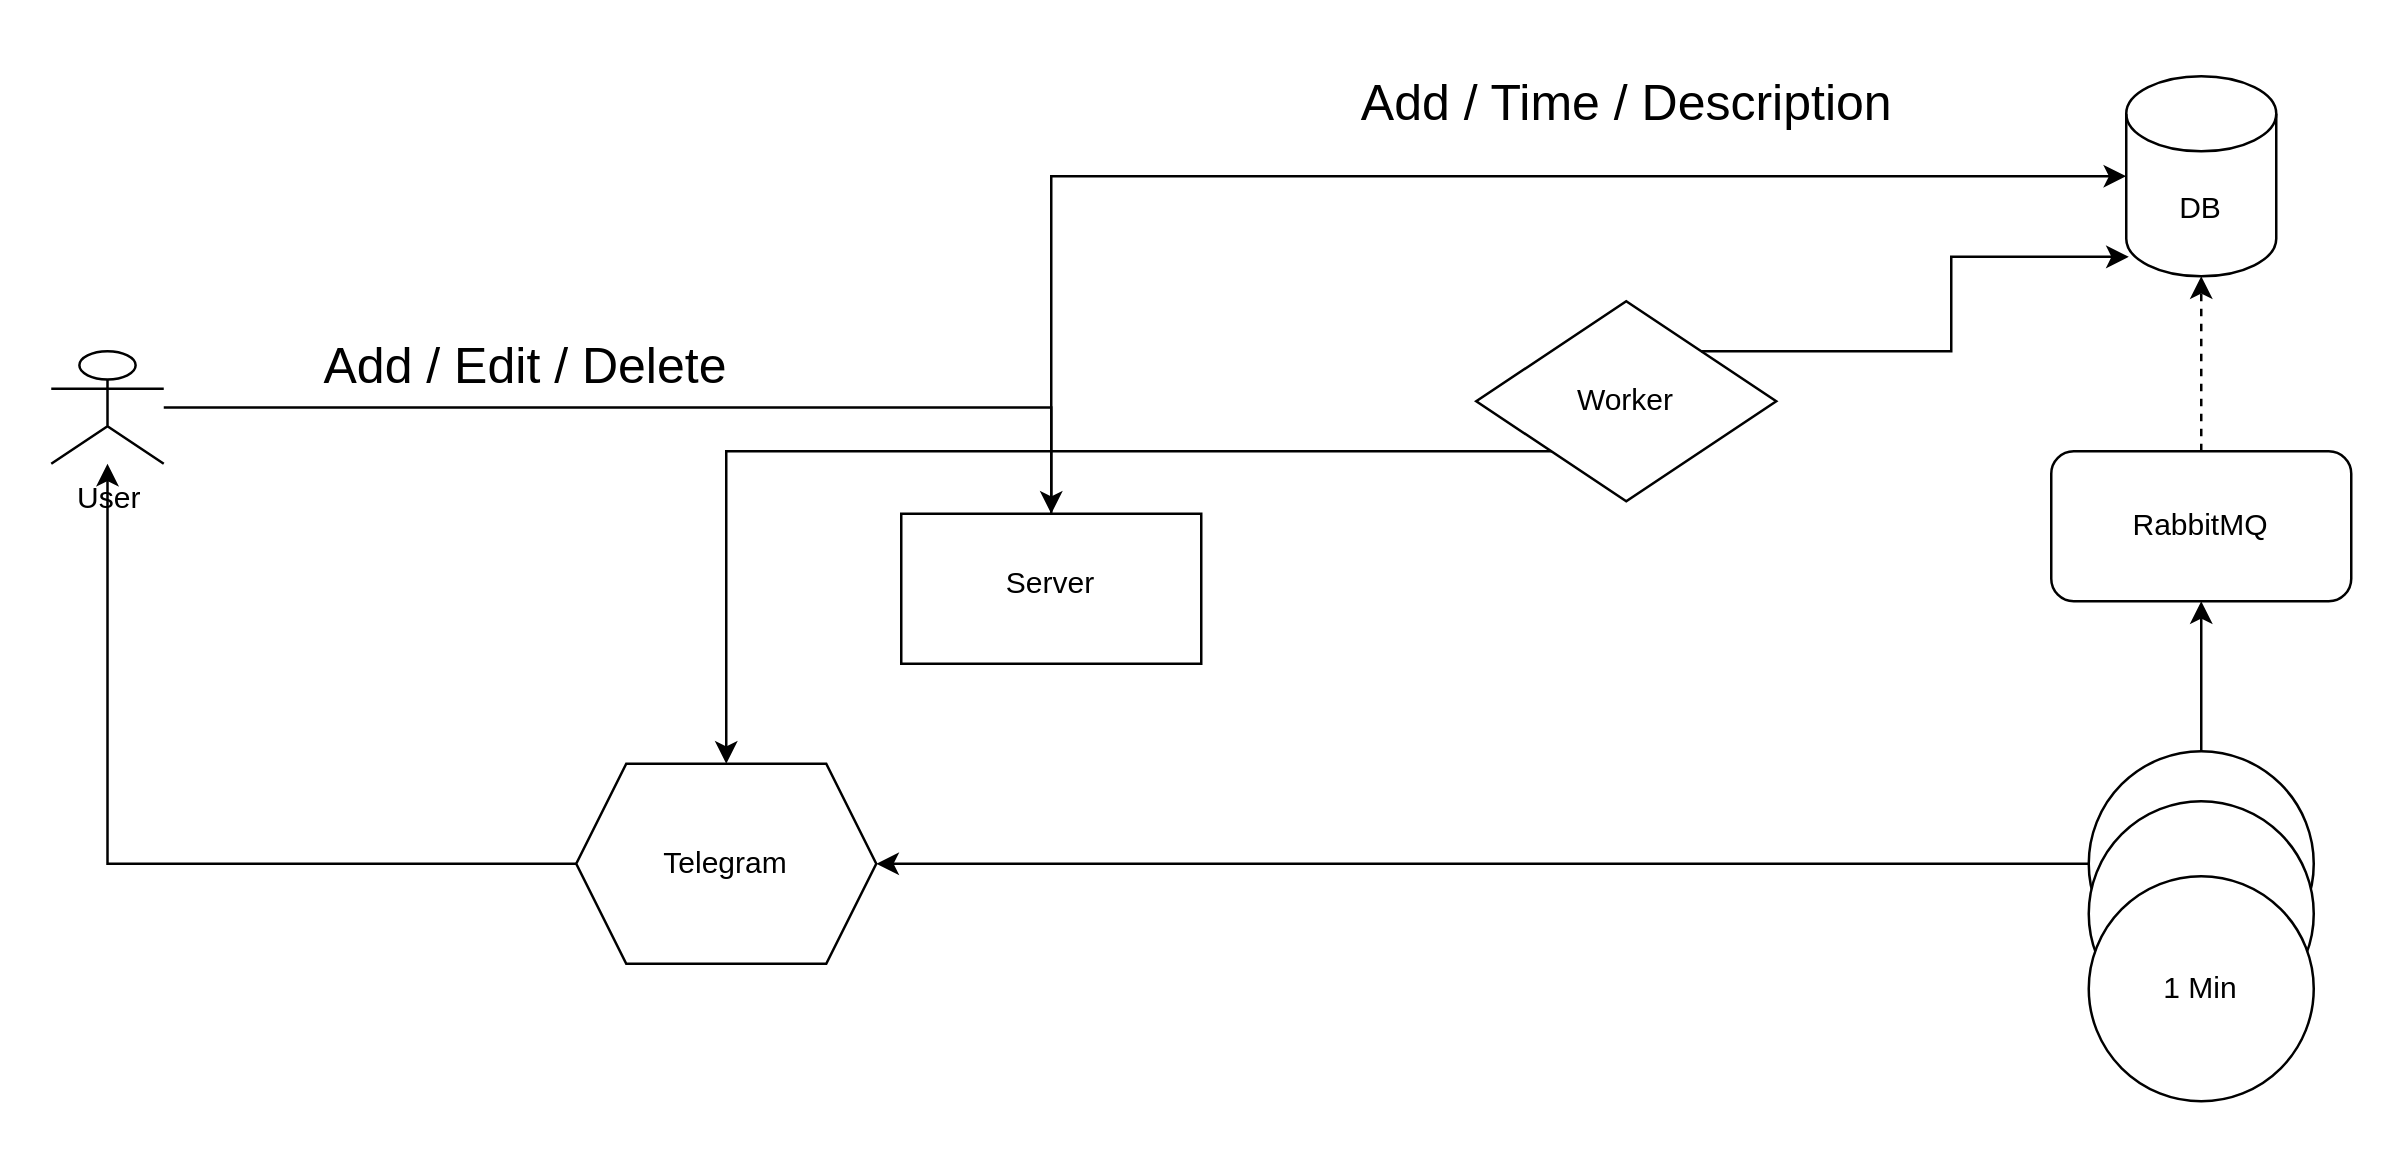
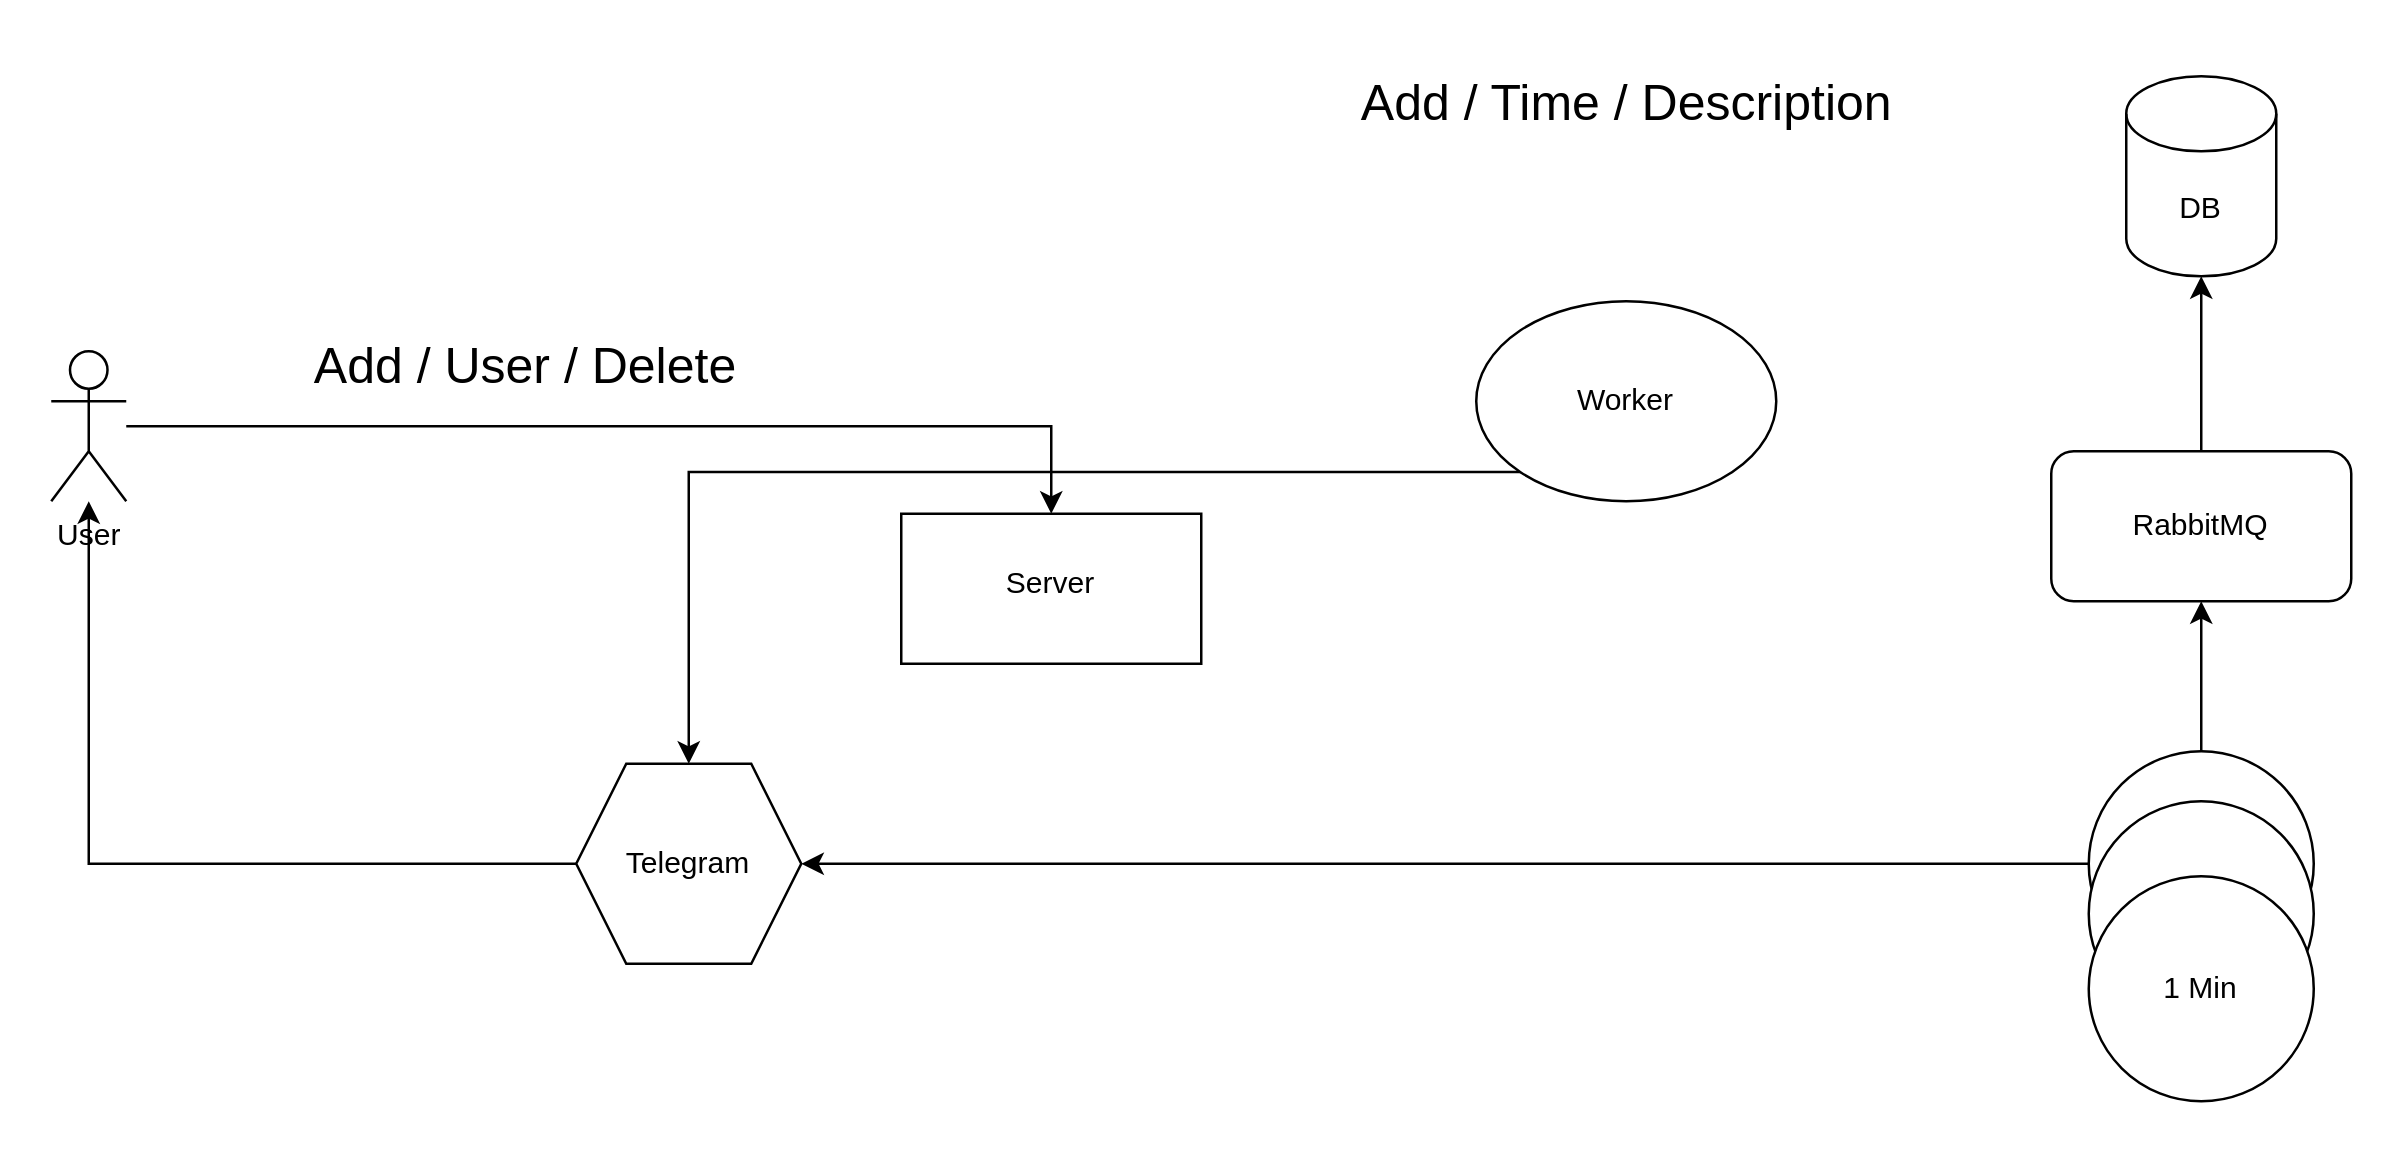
edge "Server" -> "DB": removed
edge "Worker" -> "DB": removed
node "Add / Edit / Delete": label "Add / Edit / Delete" -> "Add / User / Delete"
edge "RabbitMQ" -> "DB": style dashed -> solid
node "Worker": shape diamond -> ellipse
node "User": size 113x113 -> 75x150
node "Telegram": size 300x200 -> 225x200
